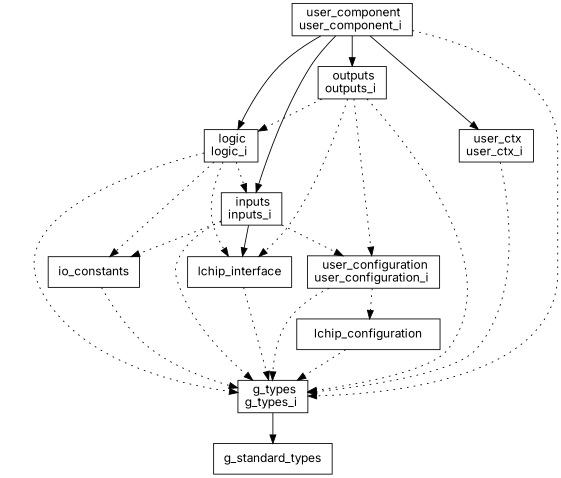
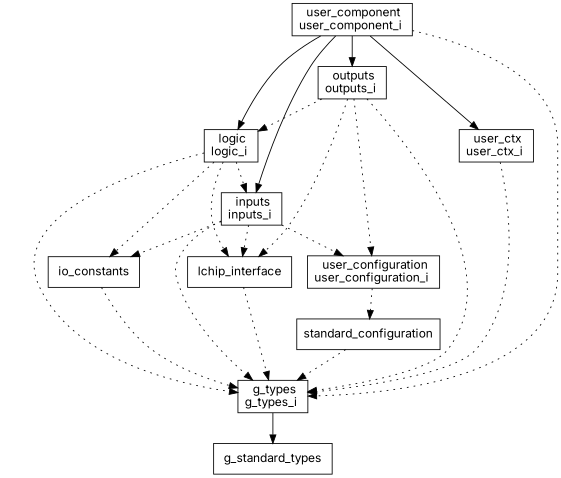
edge "inputs inputs_i" -> "lchip_interface": style solid -> dotted
edge "user_configuration user_configuration_i" -> "g_types g_types_i": removed
node "lchip_configuration": label "lchip_configuration" -> "standard_configuration"
